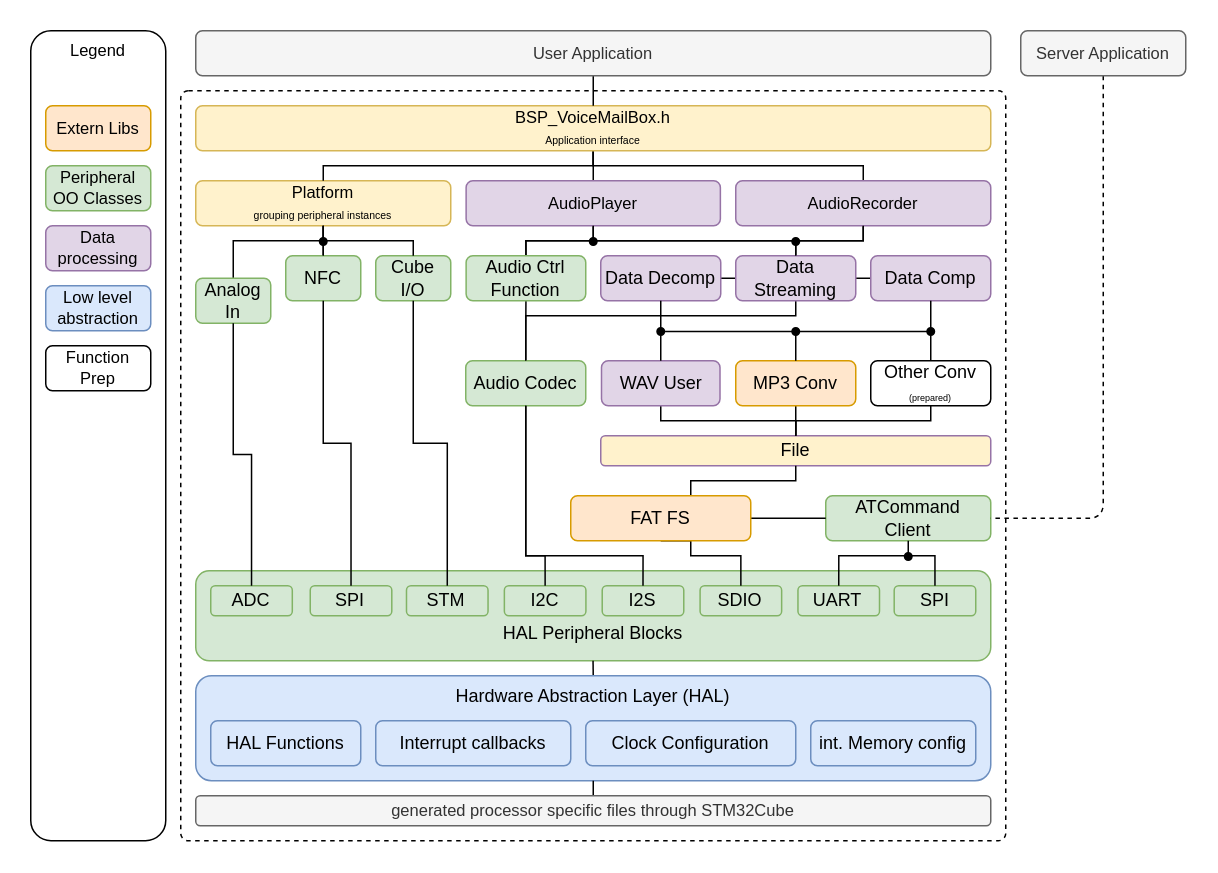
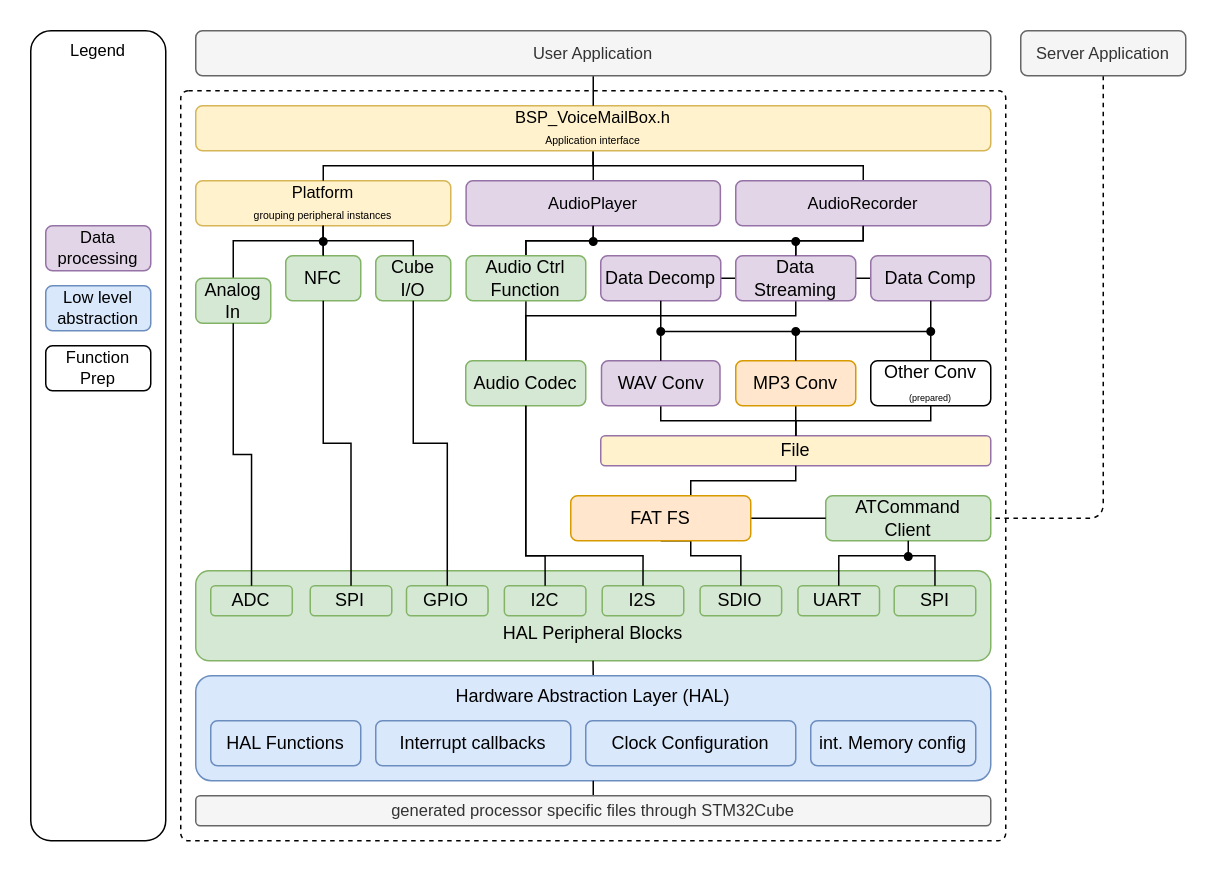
node "Extern Libs": removed
node "Peripheral OO Classes": removed
node "WAV User": label "WAV User" -> "WAV Conv"
node "STM": label "STM" -> "GPIO"
